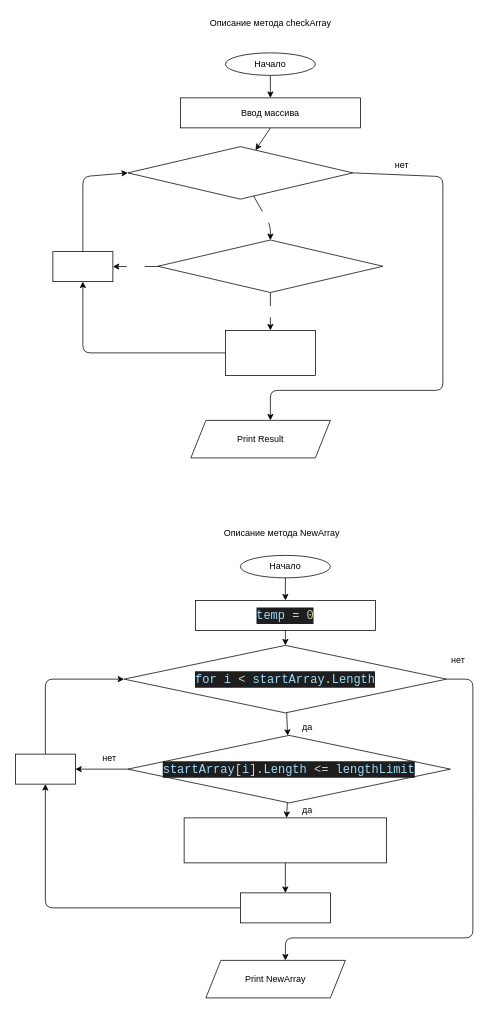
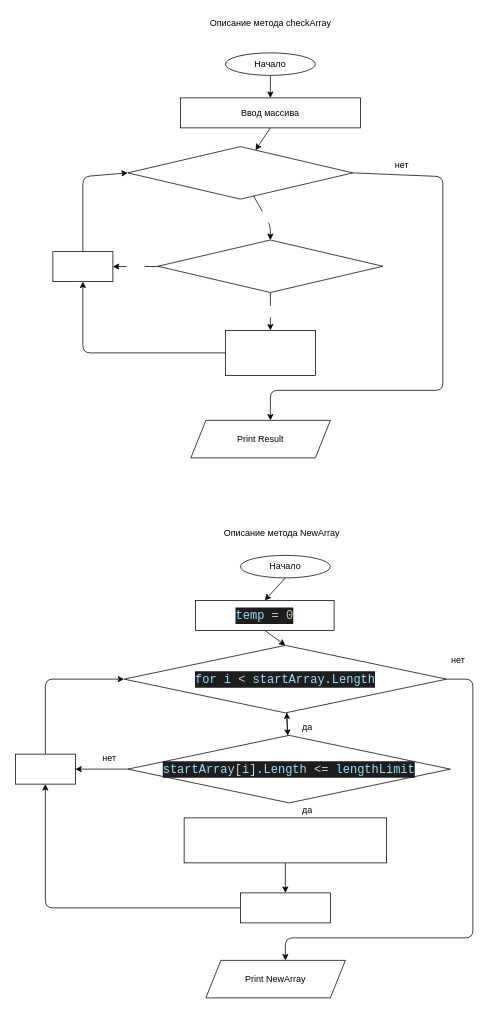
node "temp = 0": size 180x30 -> 139x30
edge "startArray[i].Length <= lengthLimit" -> "NewArray[temp] = array[i]": now "startArray[i].Length <= lengthLimit" -> "for i < startArray.Length"
